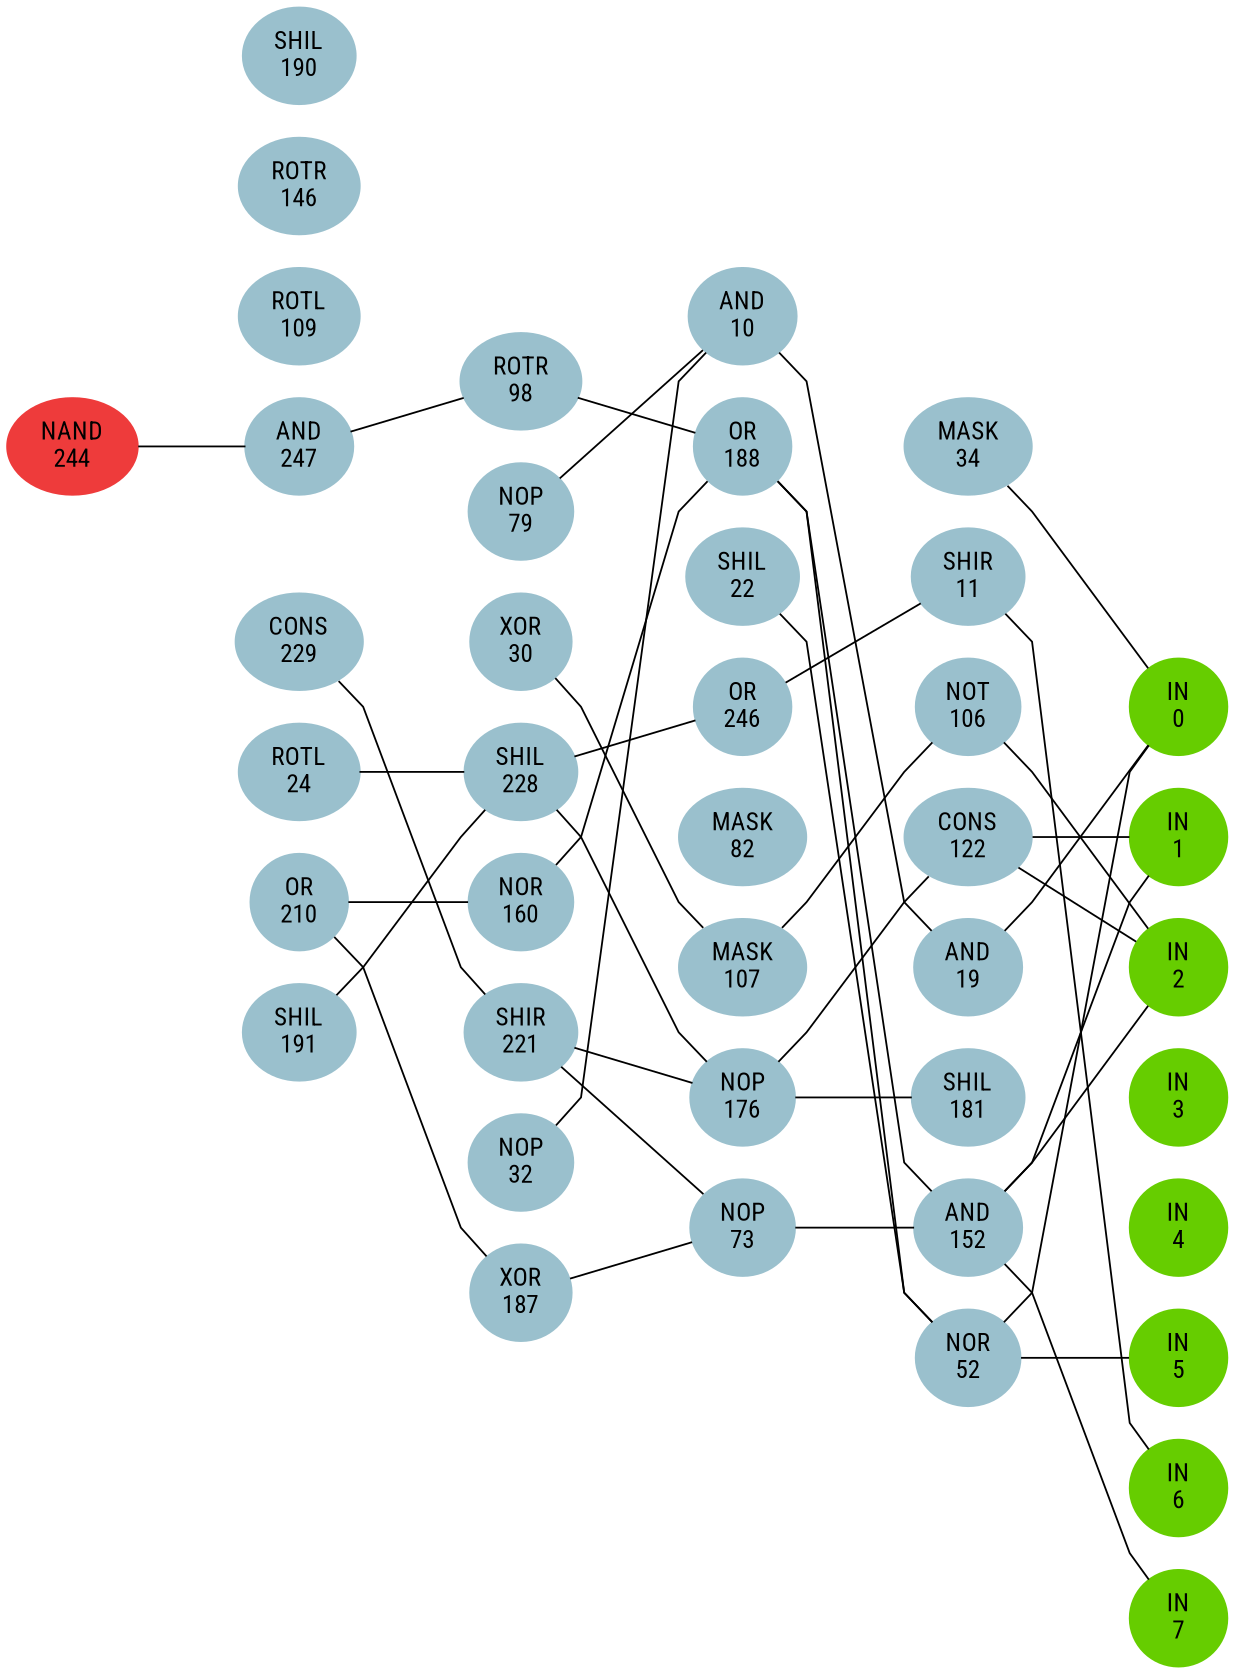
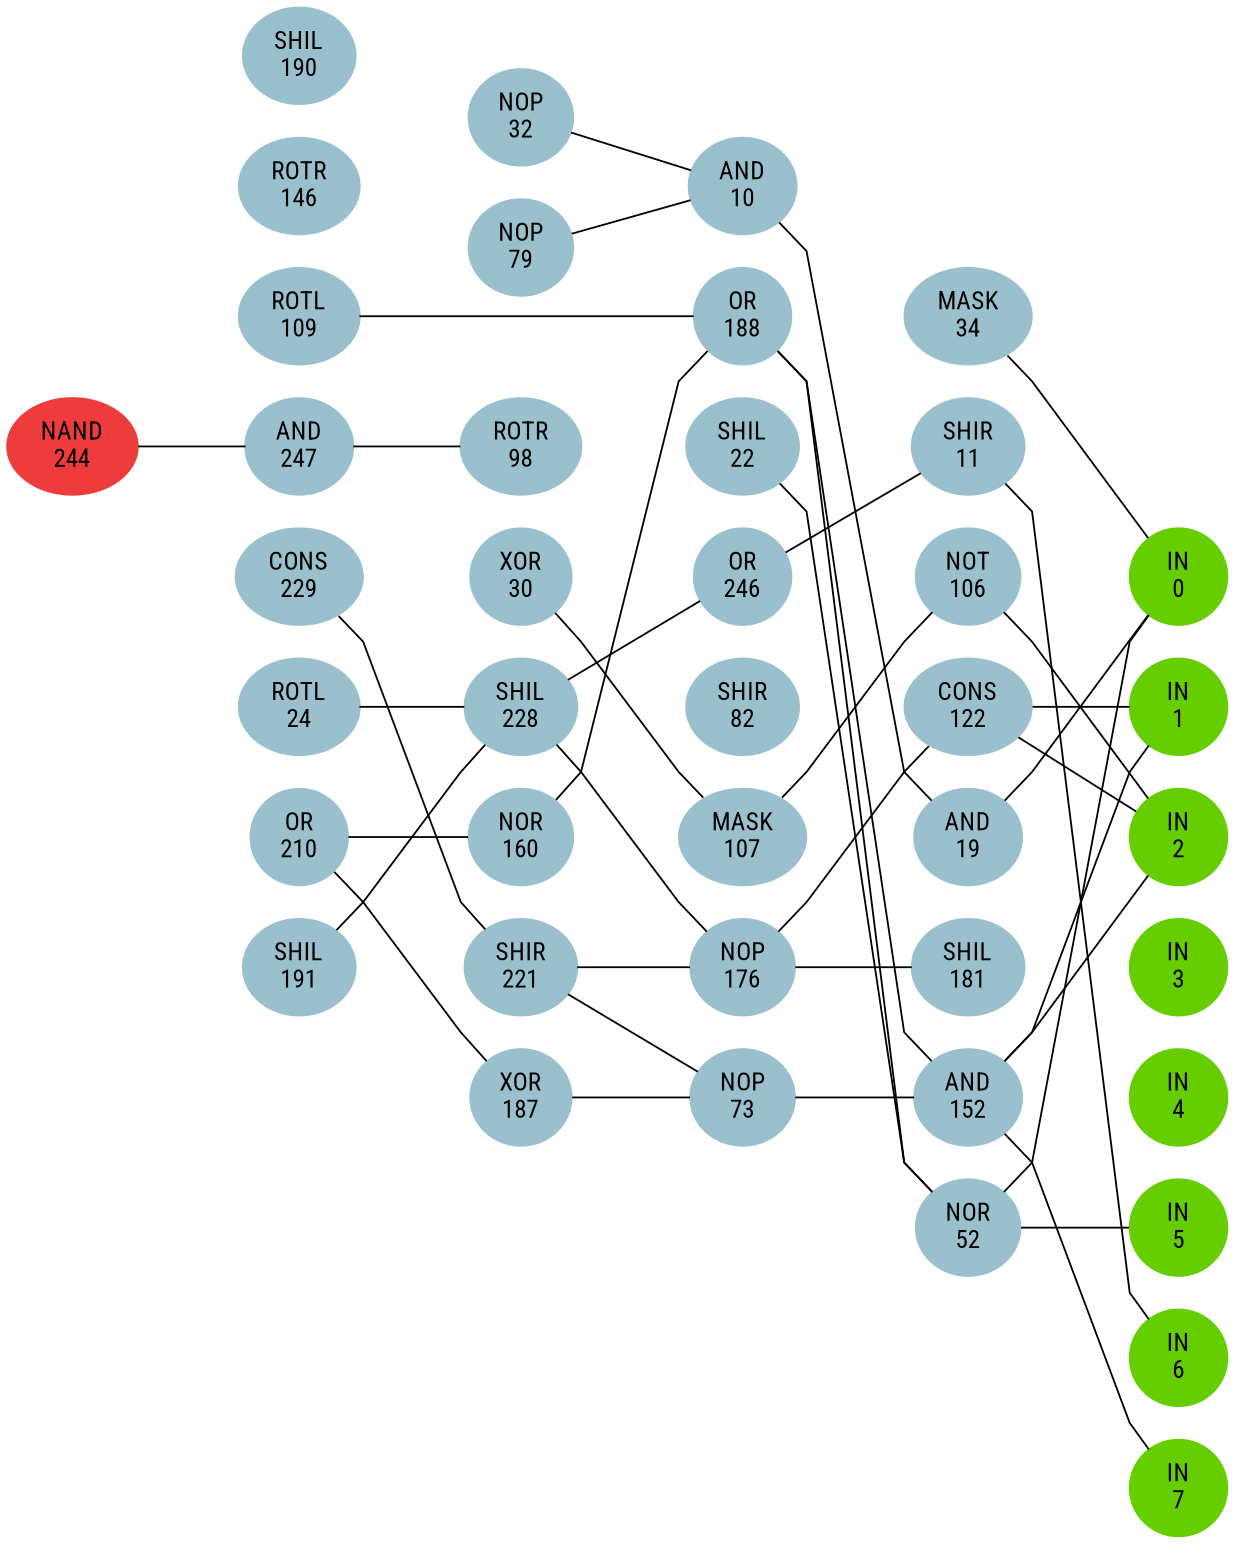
edge "ROTR 98" -- "OR 188": now "ROTL 109" -- "OR 188"
node "MASK 82": label "MASK 82" -> "SHIR 82"
